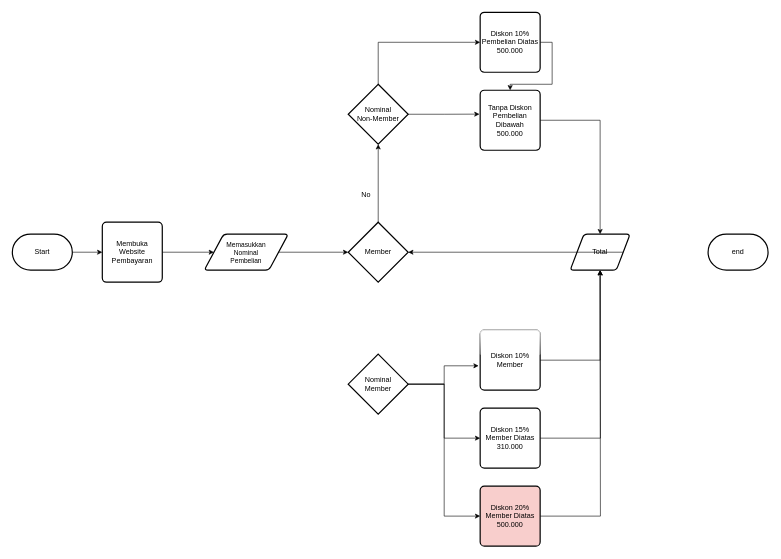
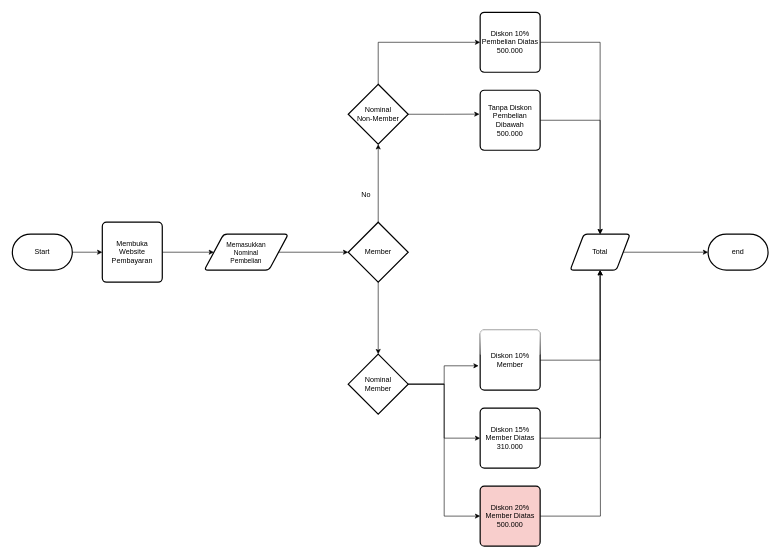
edge "Diskon 10% Pembelian Diatas 500.000" -> "Tanpa Diskon Pembelian Dibawah 500.000": now "Diskon 10% Pembelian Diatas 500.000" -> "Total"
edge "Total" -> "Member": now "Total" -> "end"
edge "Member" -> "Nominal Member": added
